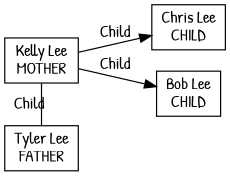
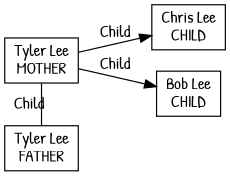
node "Kelly Lee MOTHER": label "Kelly Lee MOTHER" -> "Tyler Lee MOTHER"
